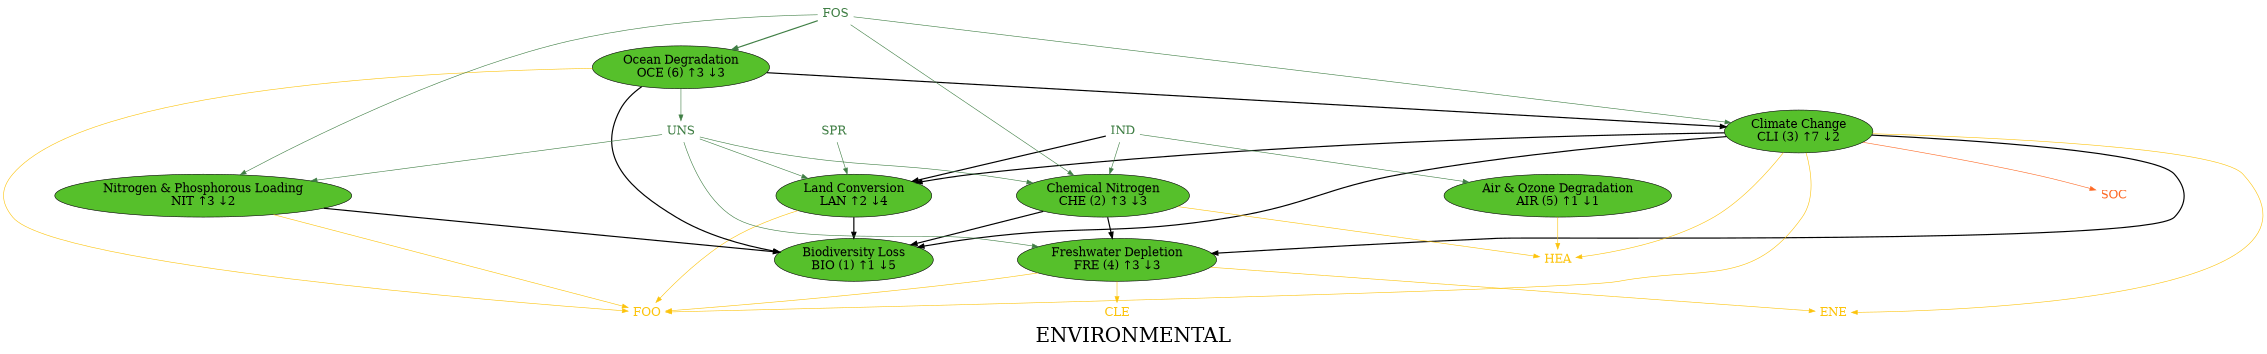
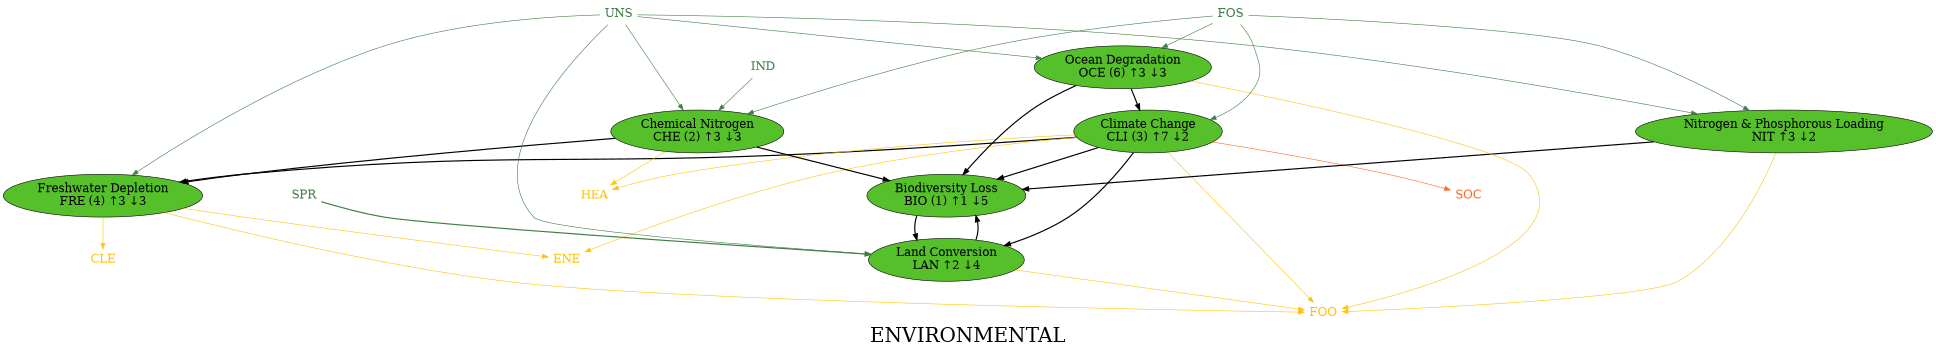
edge "FOS" -> "Ocean Degradation OCE (6) ↑3 ↓3": style bold -> solid
edge "Ocean Degradation OCE (6) ↑3 ↓3" -> "UNS": reversed
edge "SPR" -> "Land Conversion LAN ↑2 ↓4": style solid -> bold
edge "IND" -> "Land Conversion LAN ↑2 ↓4": now "Biodiversity Loss BIO (1) ↑1 ↓5" -> "Land Conversion LAN ↑2 ↓4"
node "Air & Ozone Degradation AIR (5) ↑1 ↓1": removed
